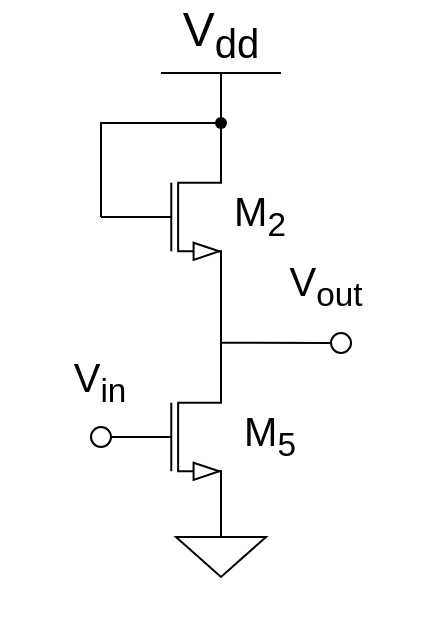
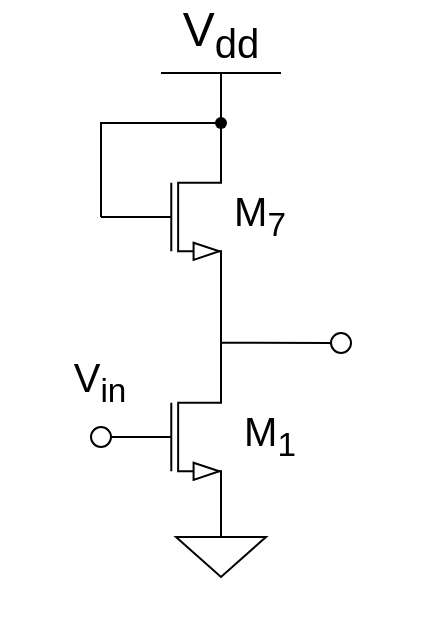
node "M2": label "M2" -> "M7"
node "Vout": removed
node "M5": label "M5" -> "M1"
